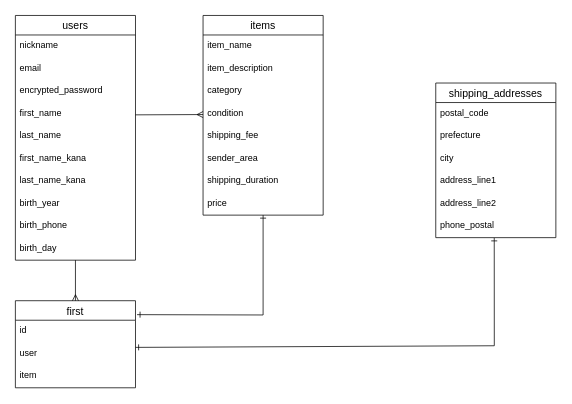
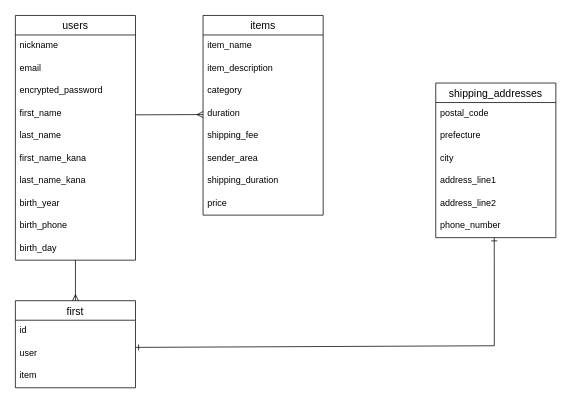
node "condition": label "condition" -> "duration"
node "phone_postal": label "phone_postal" -> "phone_number"
edge "price" -- "first": removed
